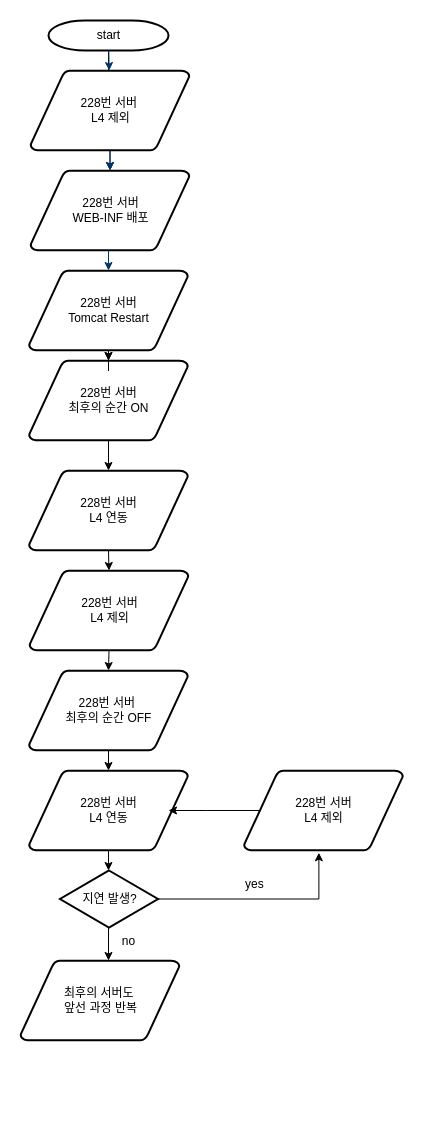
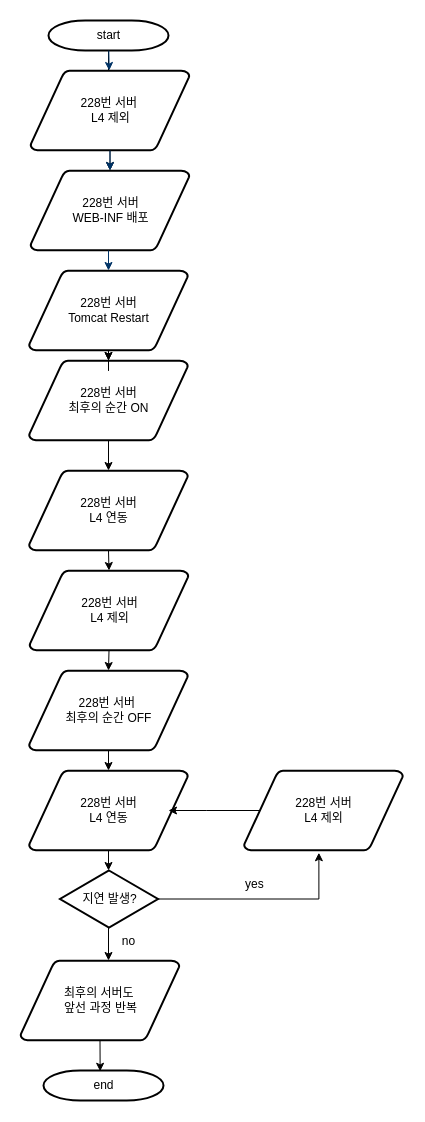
edge "최후의 서버도 앞선 과정 반복" -> "end": added
node "end": added
